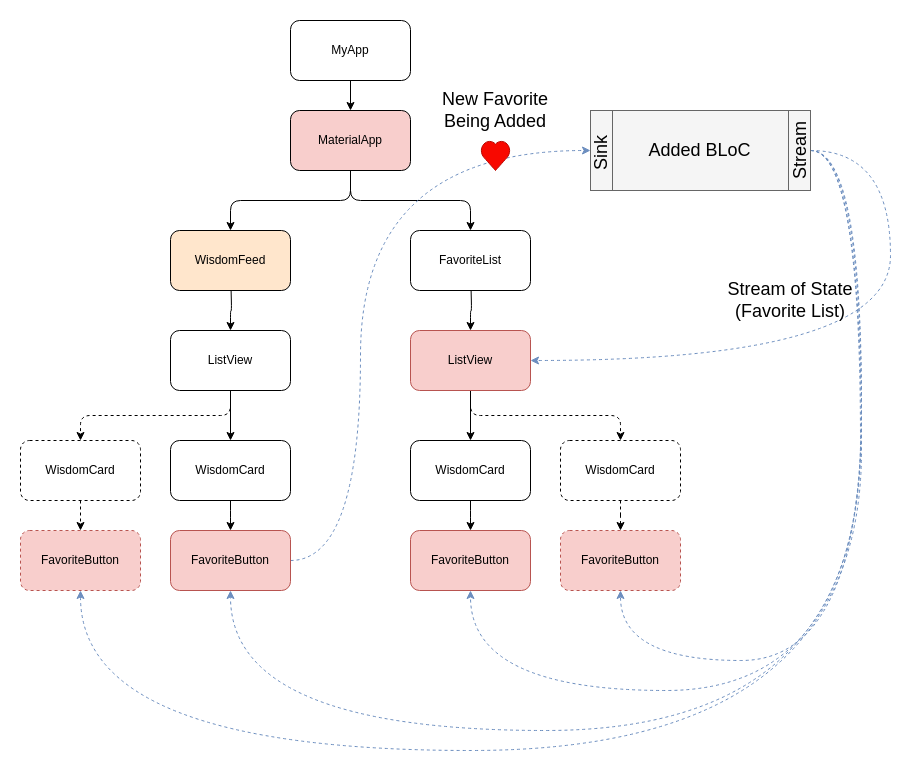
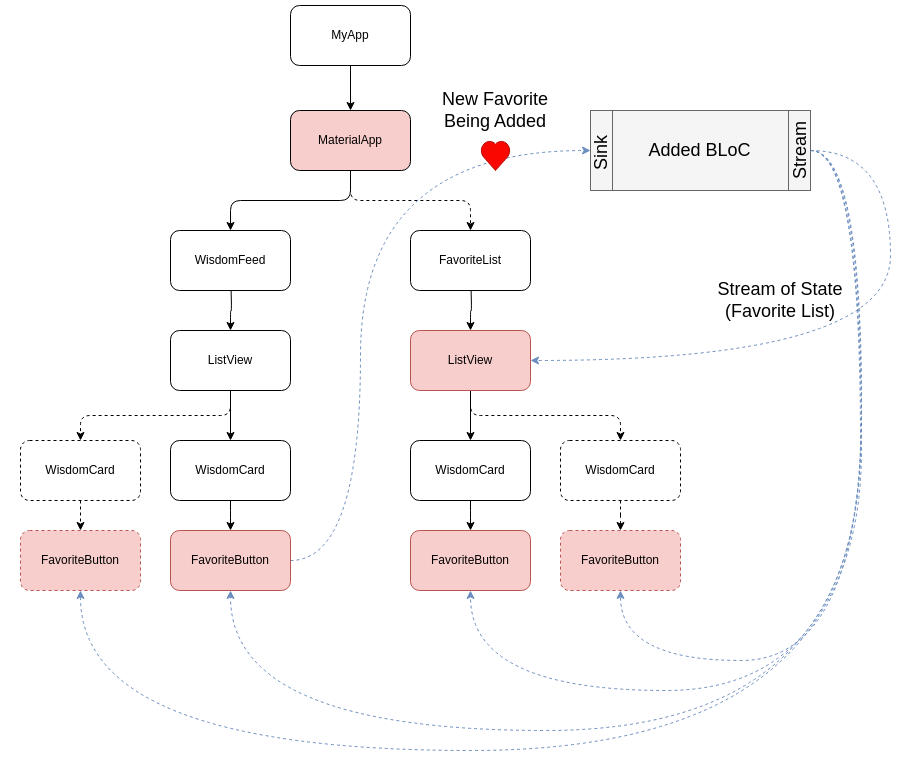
node "MyApp": moved (351, 51) -> (351, 36)
edge "MaterialApp" -> "FavoriteList": style solid -> dashed
node "WisdomFeed": fillcolor #ffe6cc -> #ffffff
node "Stream of State (Favorite List)": moved (791, 301) -> (781, 301)
